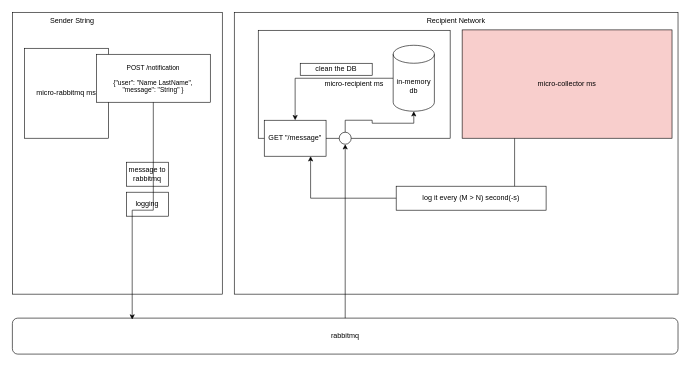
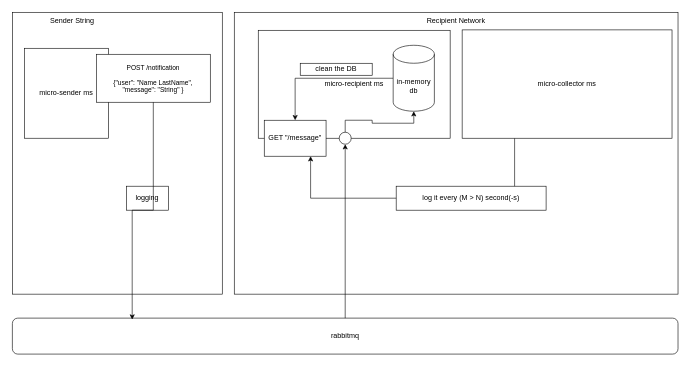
node "micro-collector ms": fillcolor #f8cecc -> #ffffff
node "micro-rabbitmq ms": label "micro-rabbitmq ms" -> "micro-sender ms"
node "message to rabbitmq": removed
node "logging": moved (147, 204) -> (147, 198)
